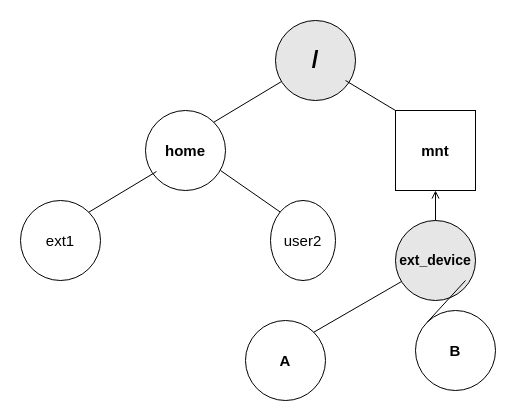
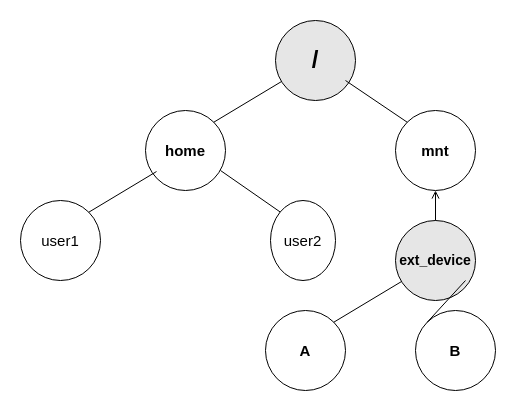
node "mnt": shape rectangle -> ellipse
node "ext1": label "ext1" -> "user1"
node "A": moved (286, 361) -> (306, 351)
